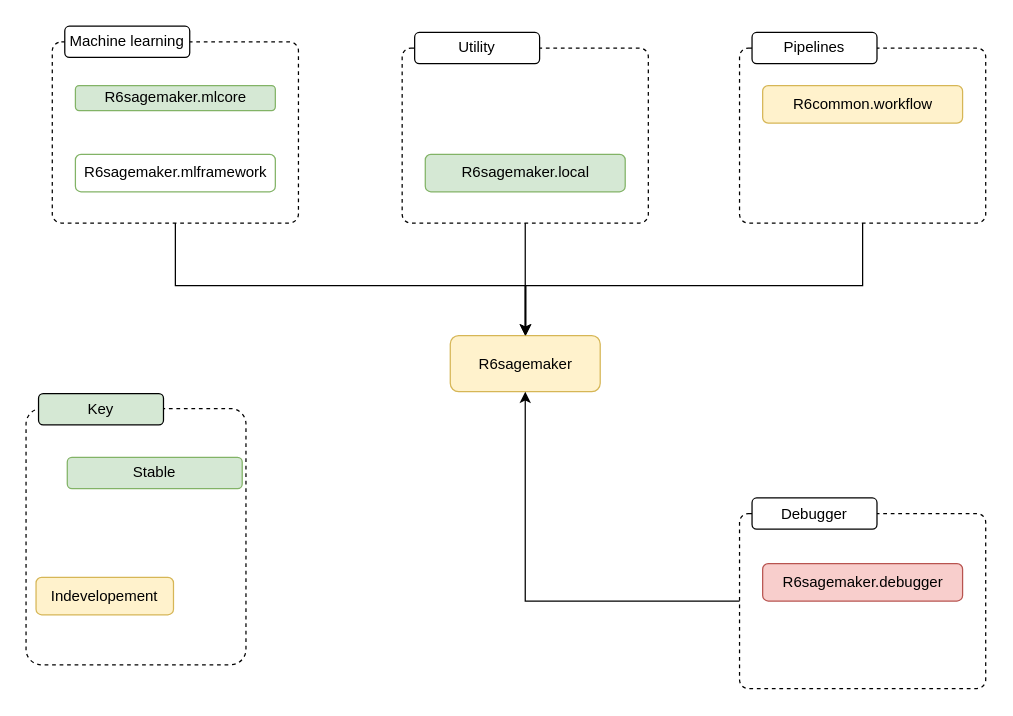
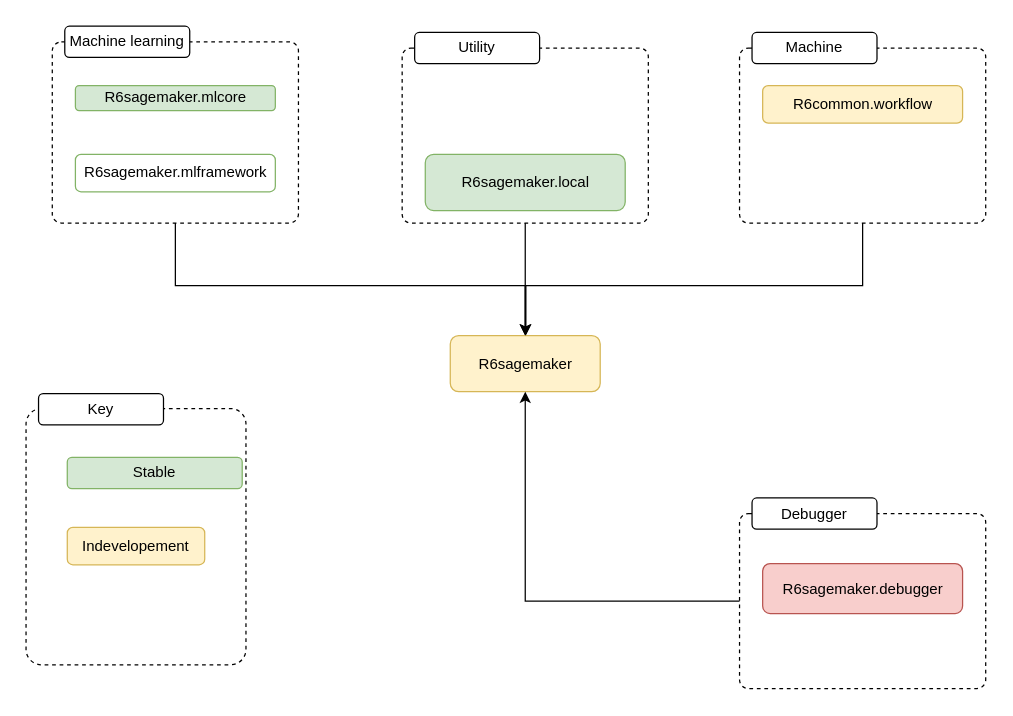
node "Pipelines": label "Pipelines" -> "Machine"
node "R6sagemaker.local": size 200x38 -> 200x56
node "Key": fillcolor #d5e8d4 -> #ffffff
node "R6sagemaker.debugger": size 200x38 -> 200x50
node "Indevelopement": moved (104, 596) -> (136, 546)
